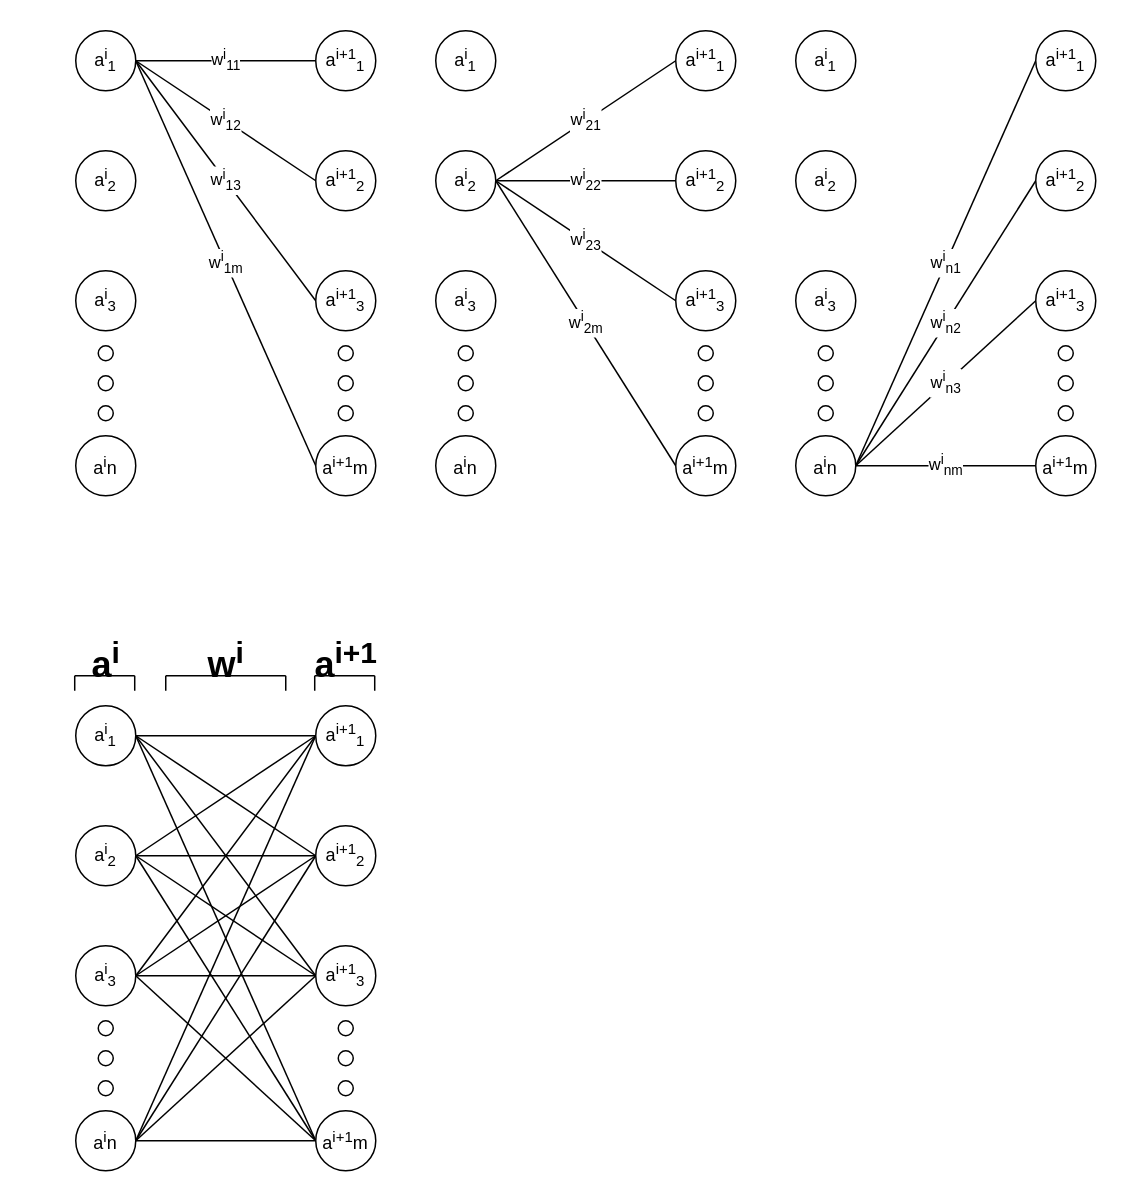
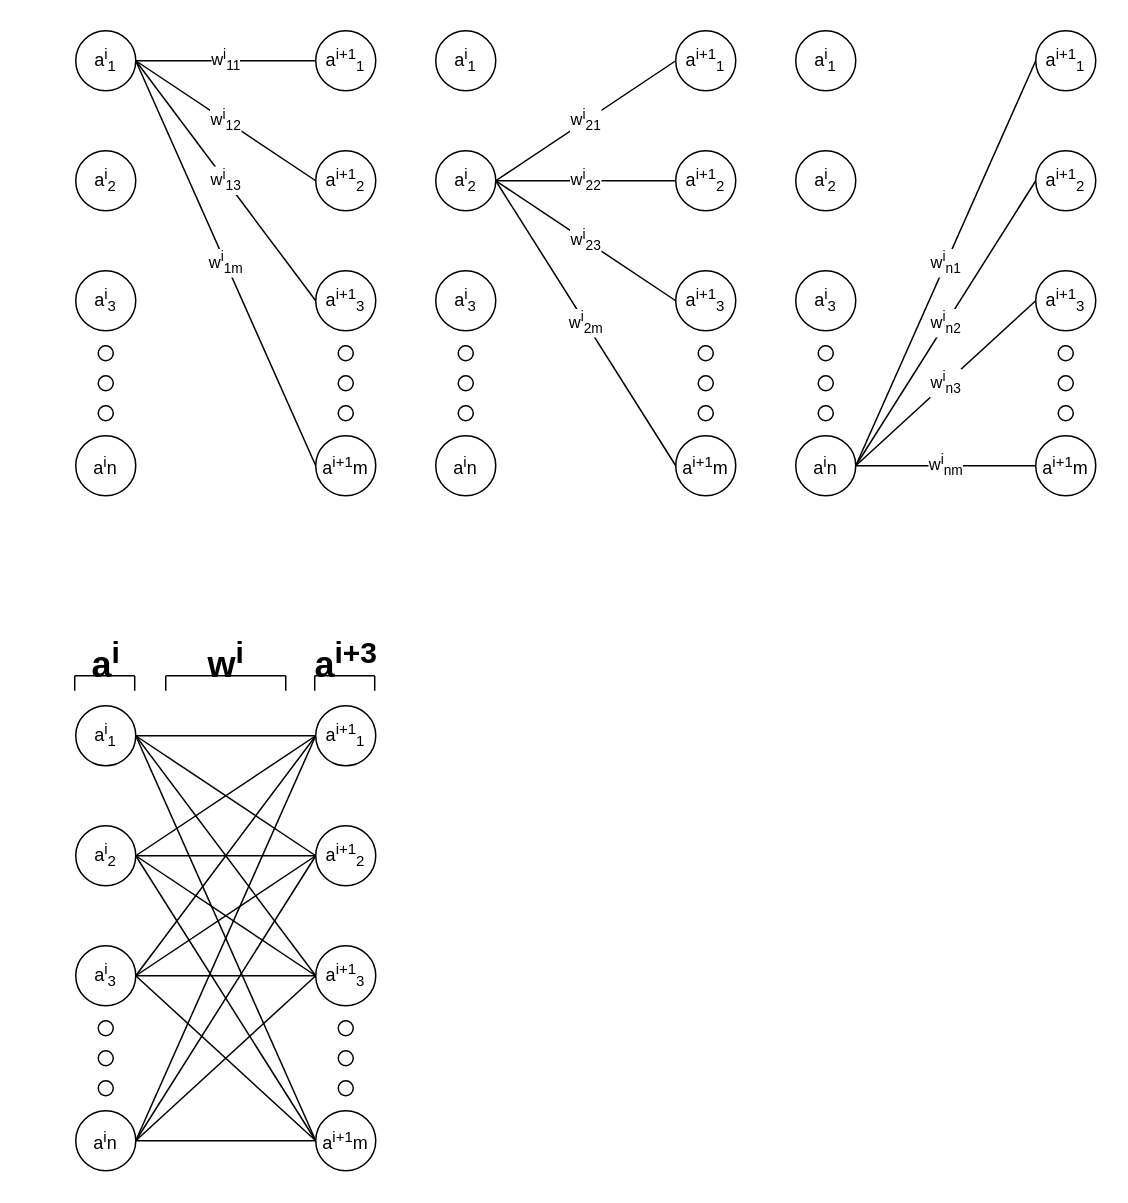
node "ai+1": label "ai+1" -> "ai+3"
